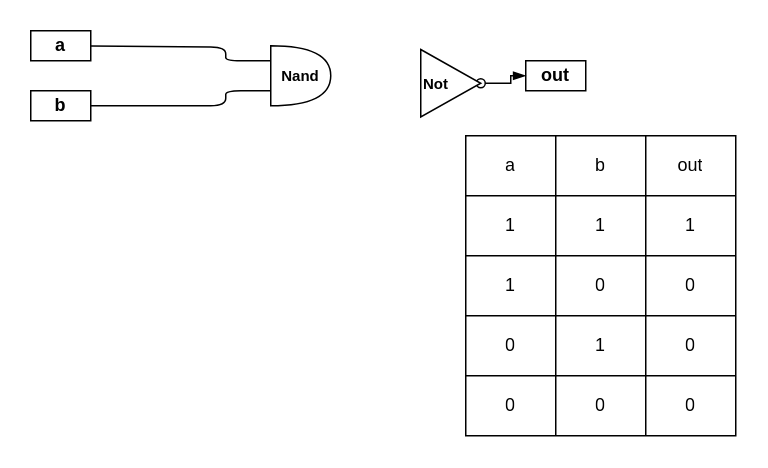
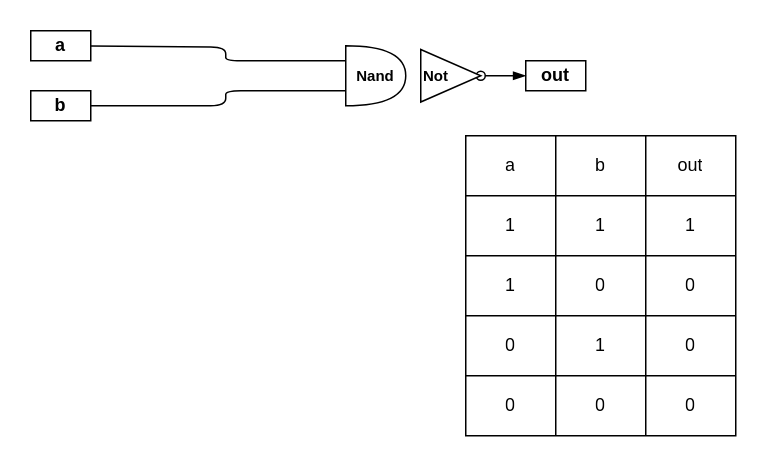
node "Nand": moved (301, 76) -> (376, 76)
node "Not": size 60x68 -> 60x53
